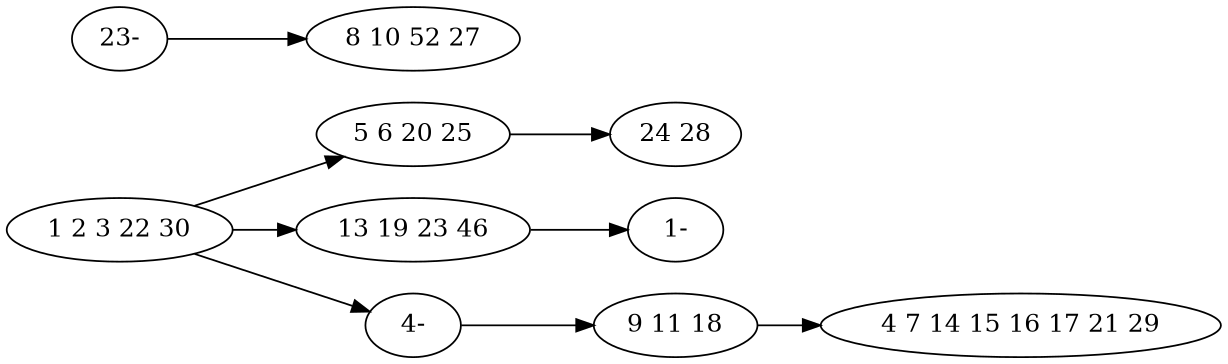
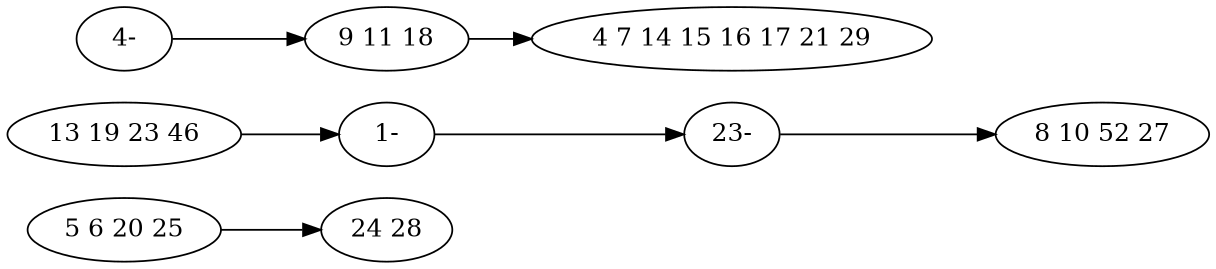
edge "1-" -> "23-": added
node "1 2 3 22 30": removed
